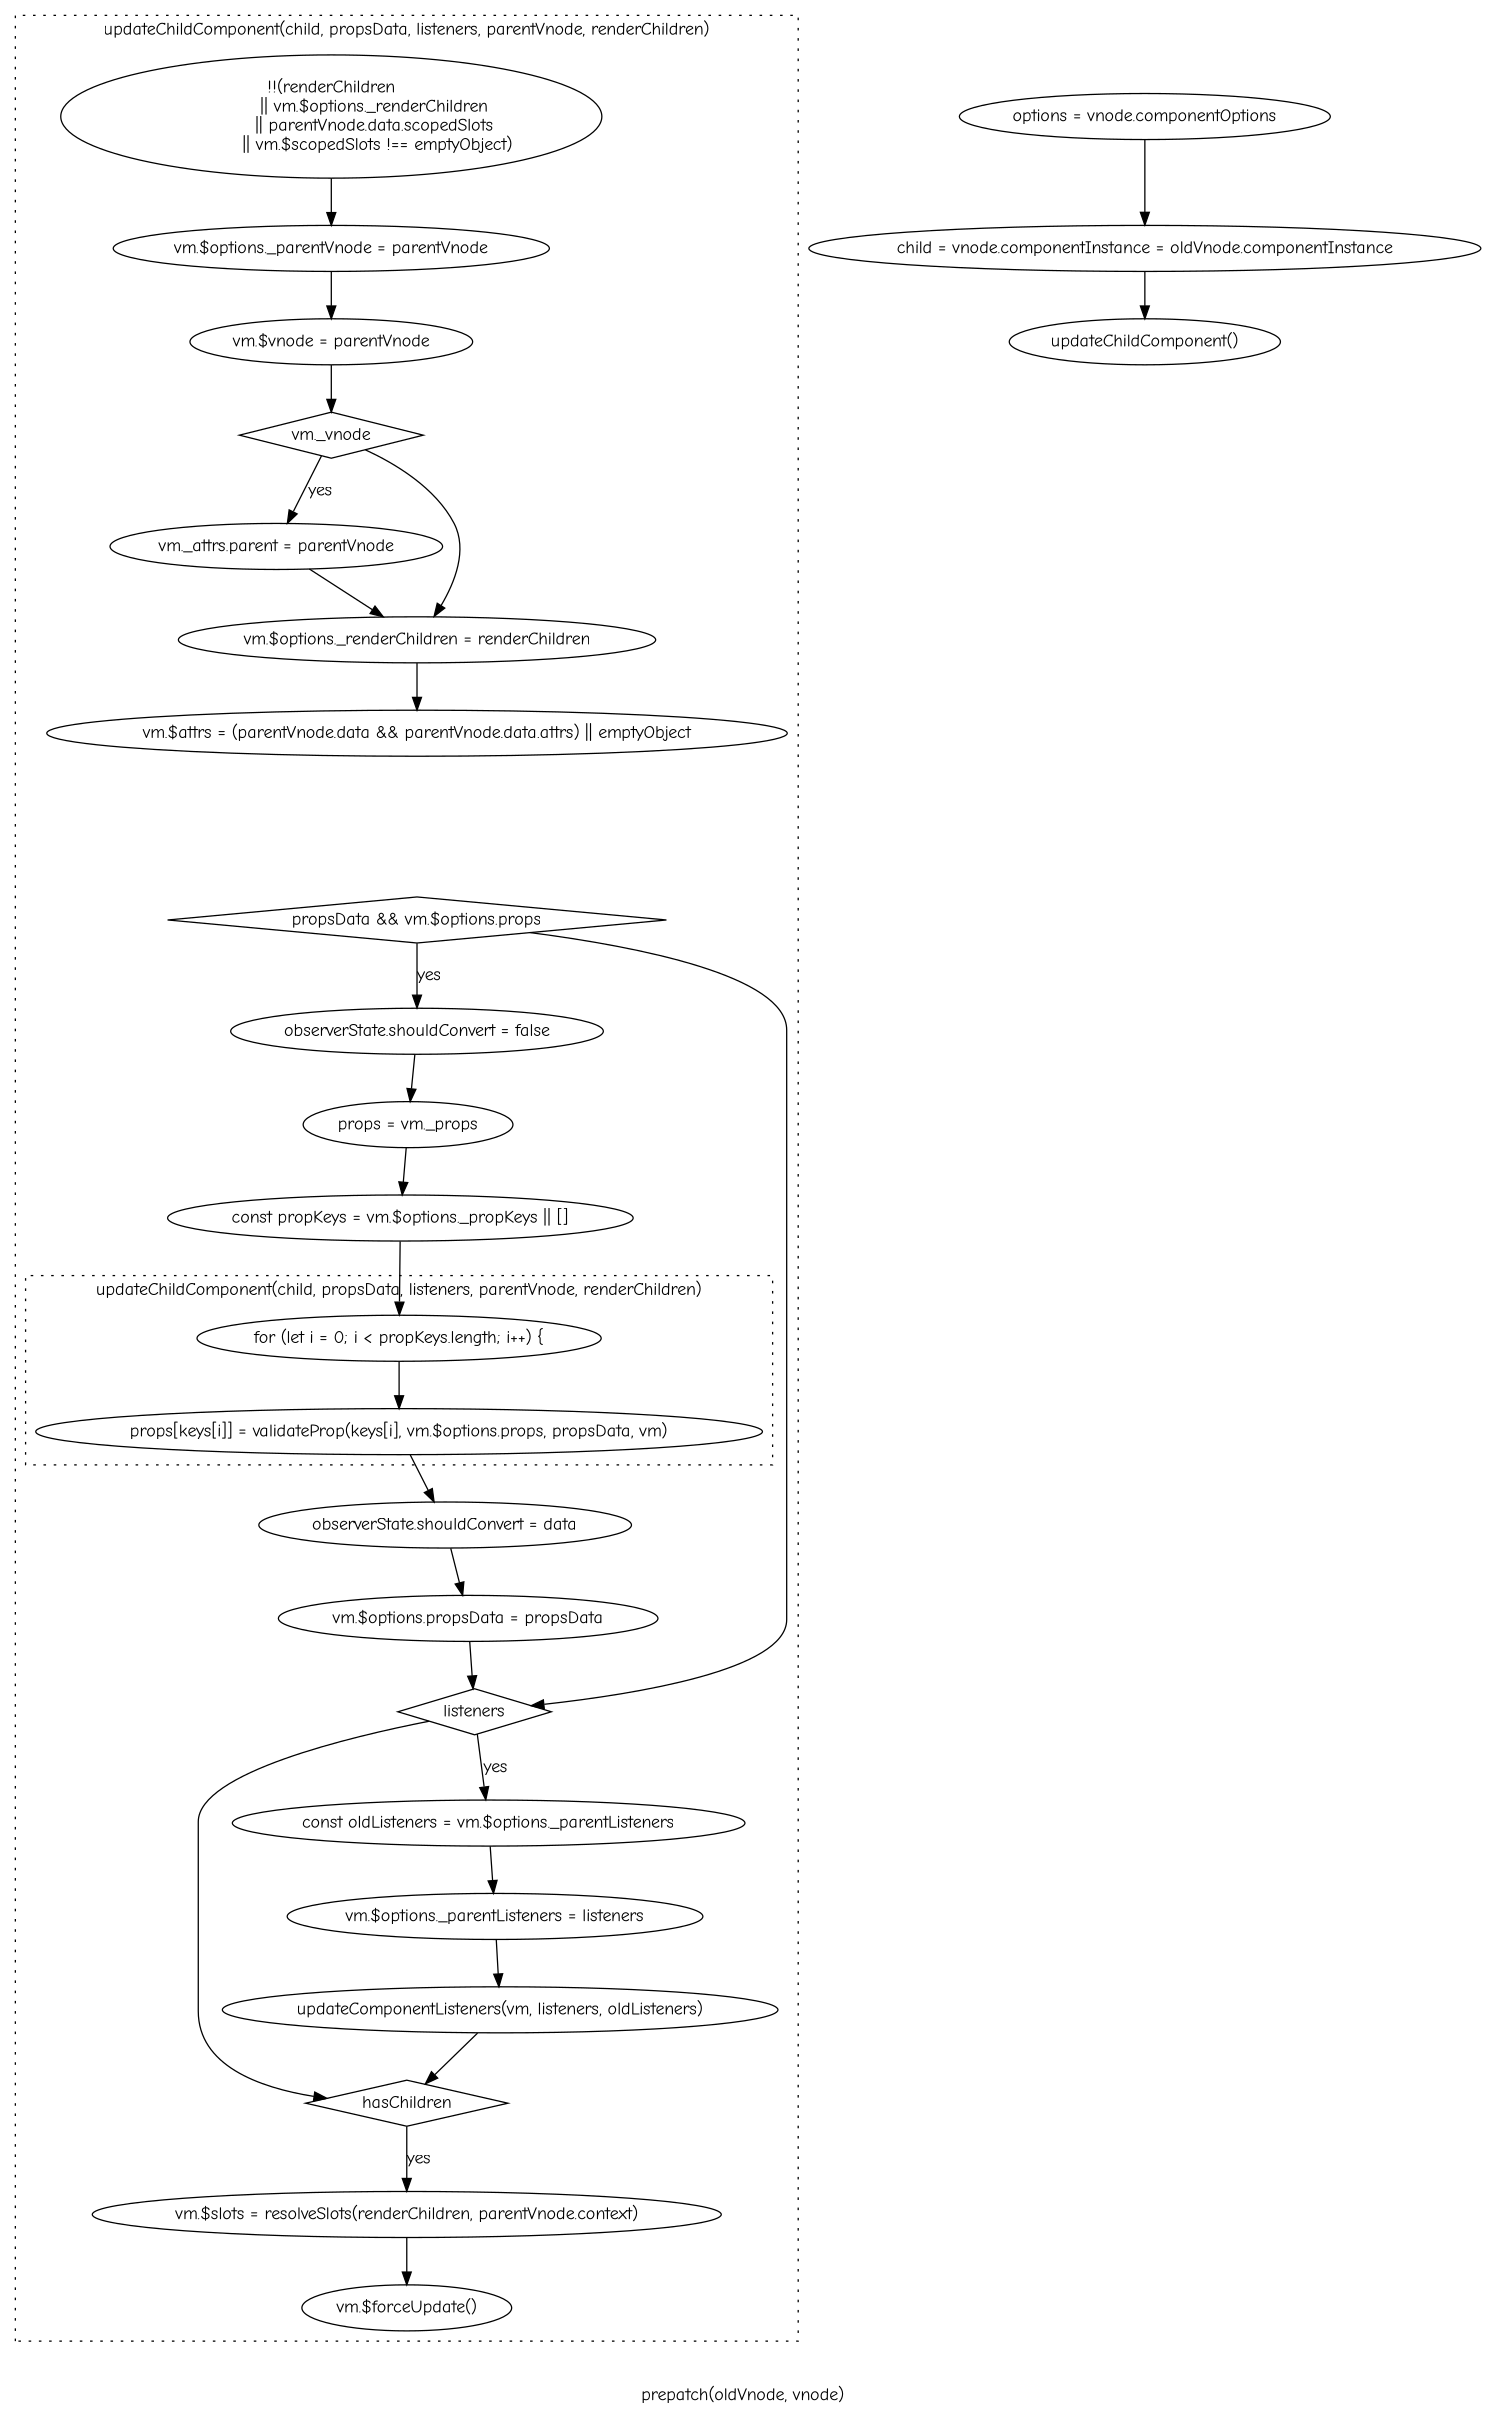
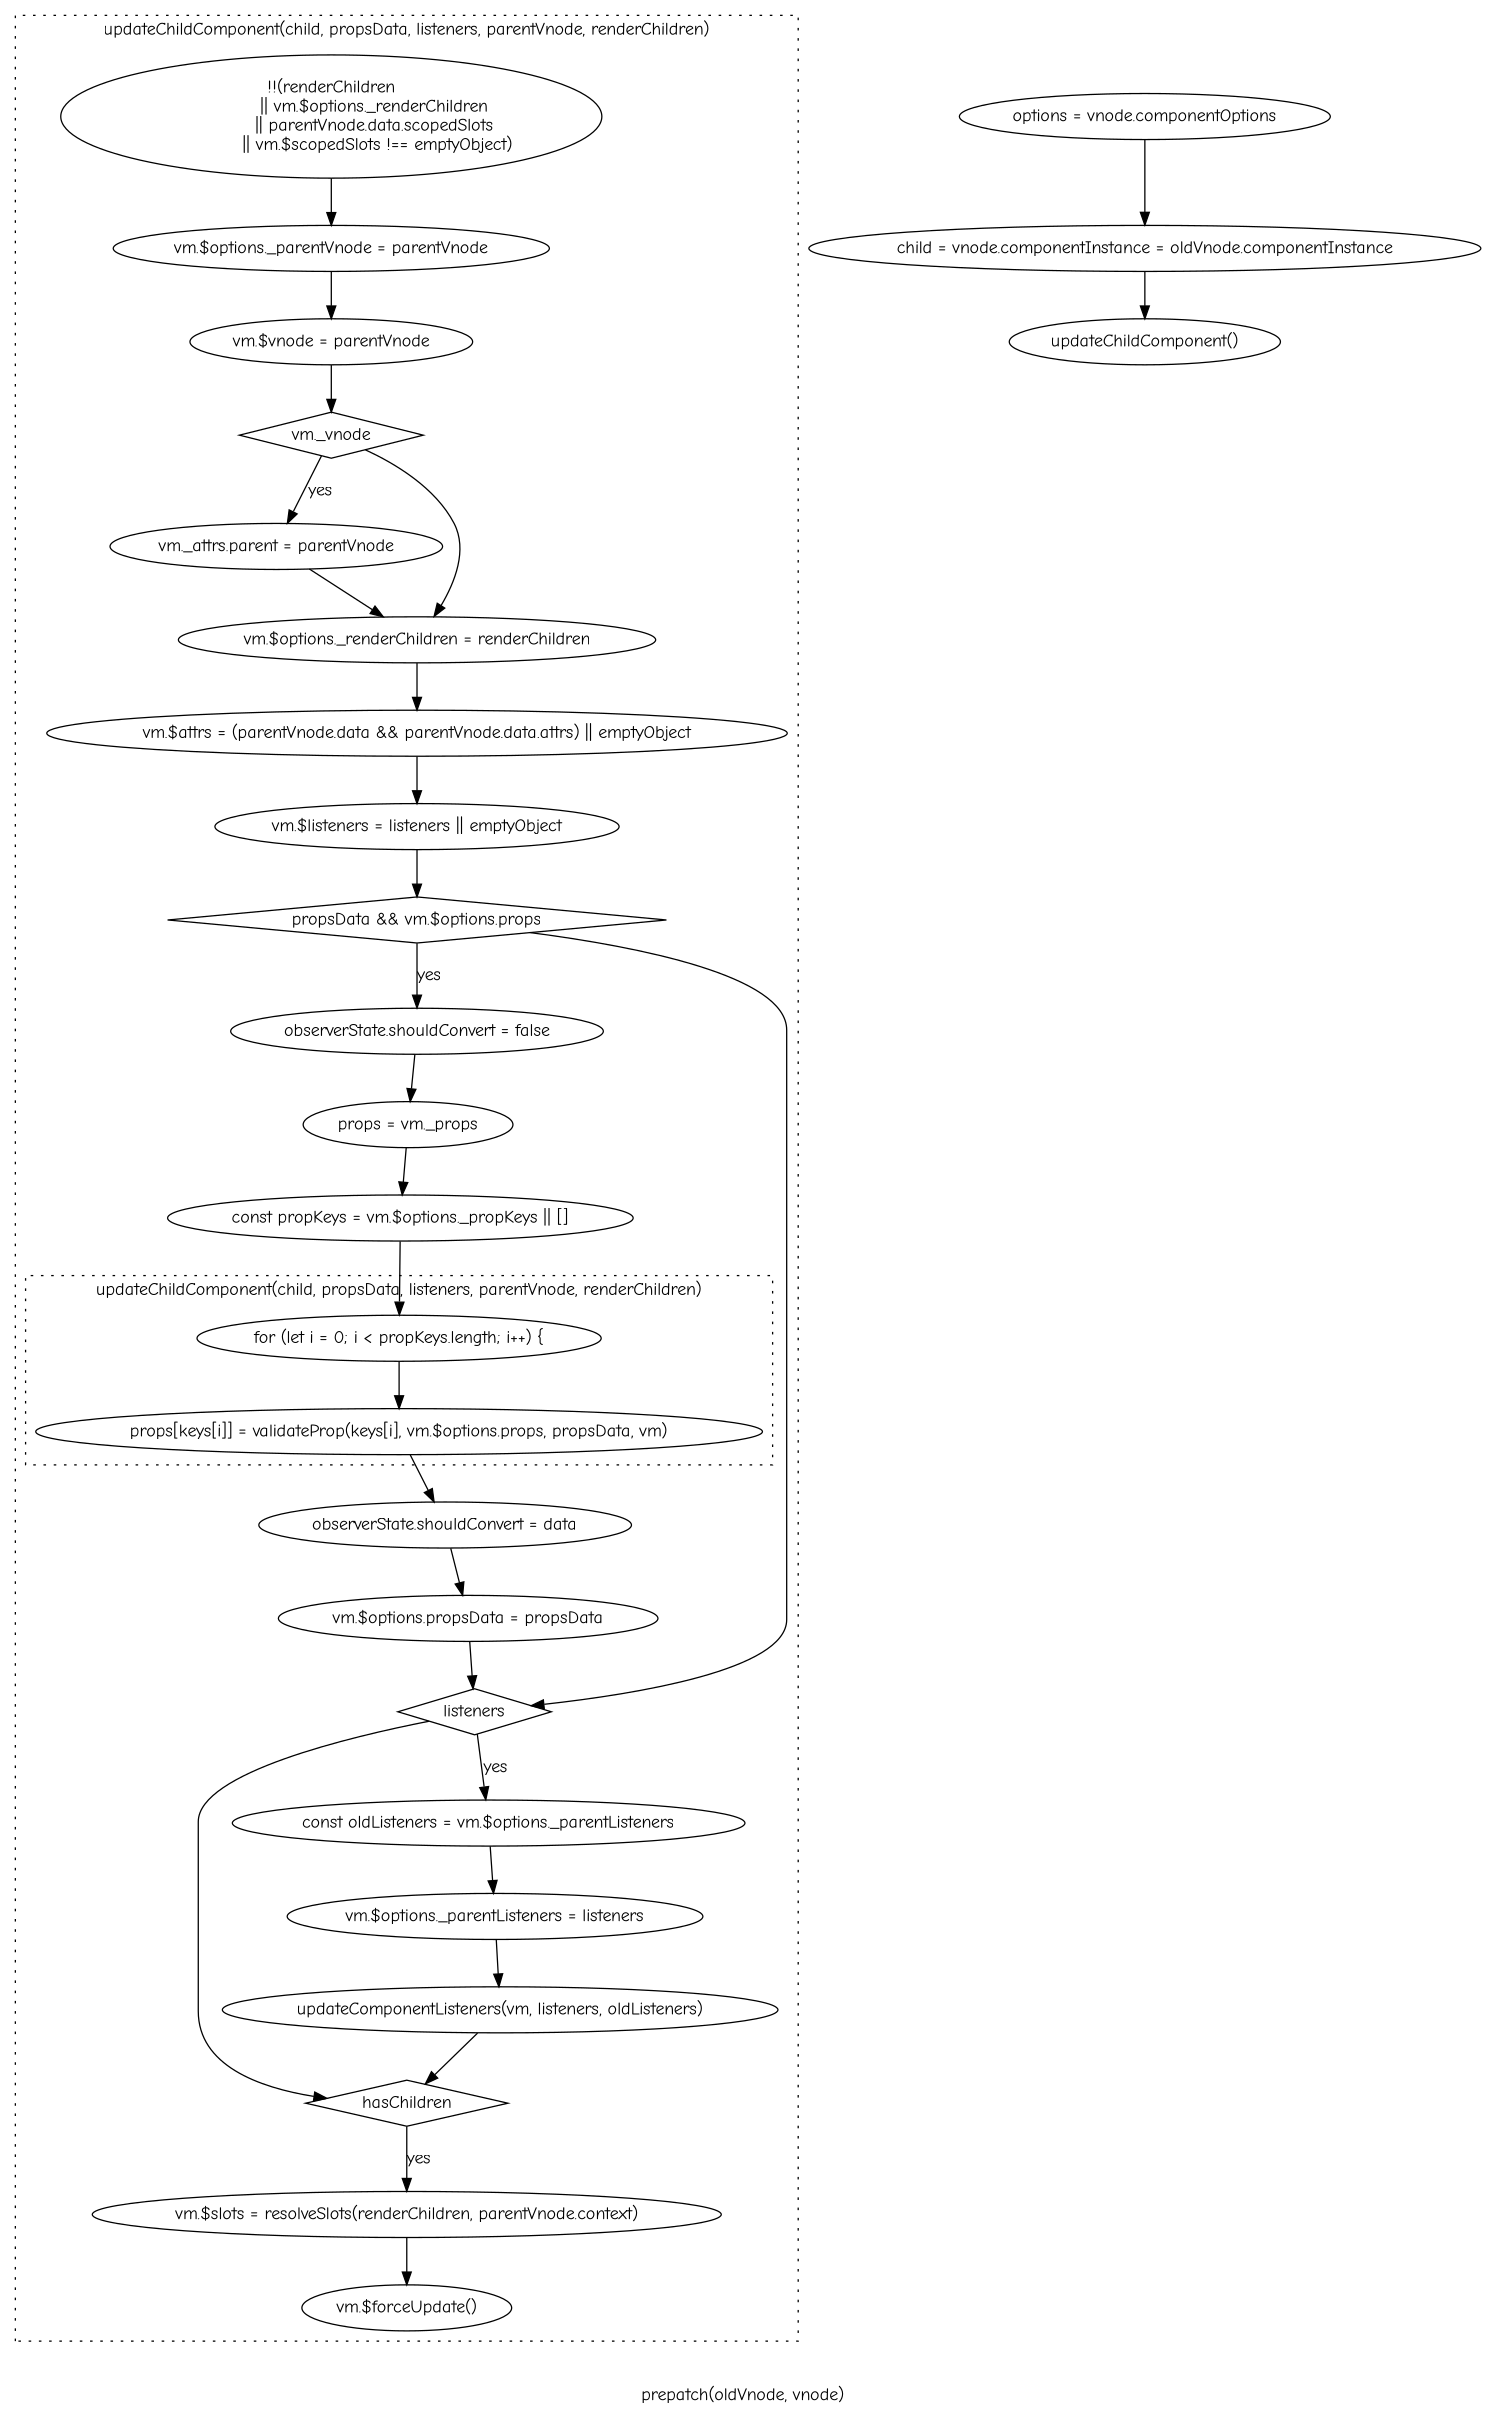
node "vm.$listeners = listeners || emptyObject": added
